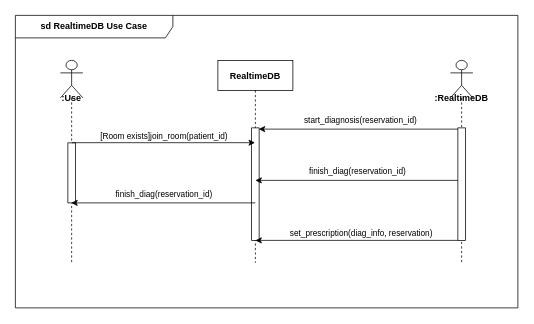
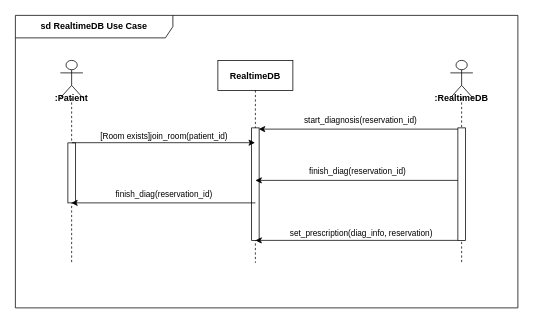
node ":Use": label ":Use" -> ":Patient"
